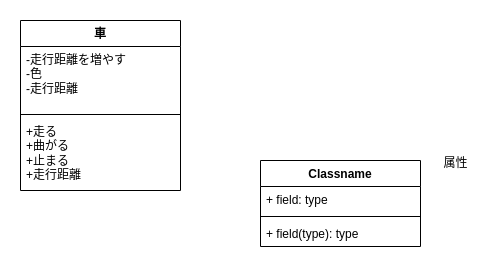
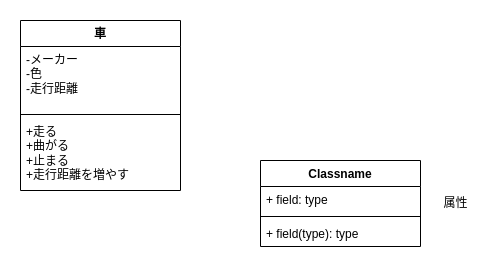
node "-走行距離を増やす -色 -走行距離": label "-走行距離を増やす -色 -走行距離" -> "-メーカー -色 -走行距離"
node "+走る +曲がる +止まる +走行距離": label "+走る +曲がる +止まる +走行距離" -> "+走る +曲がる +止まる +走行距離を増やす"
node "属性": moved (456, 164) -> (456, 204)
